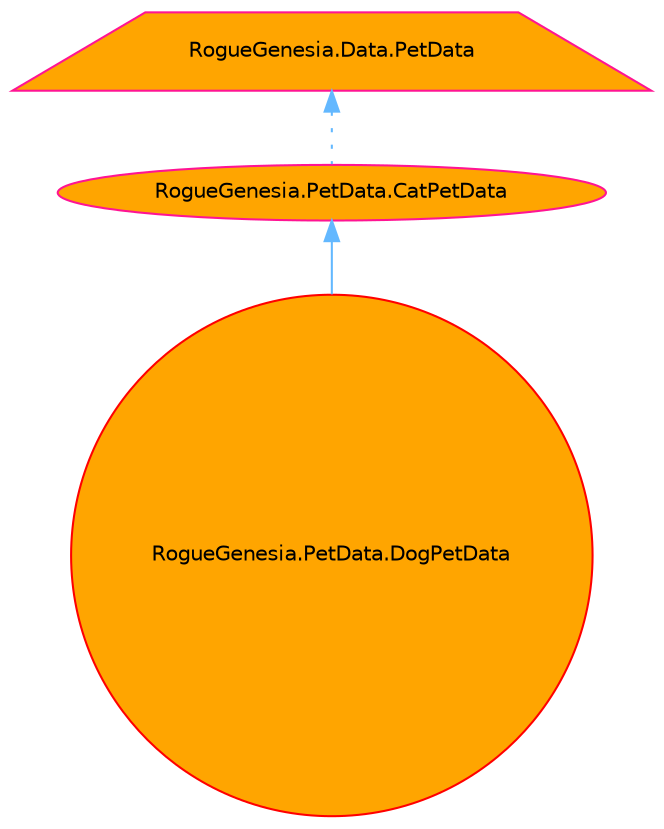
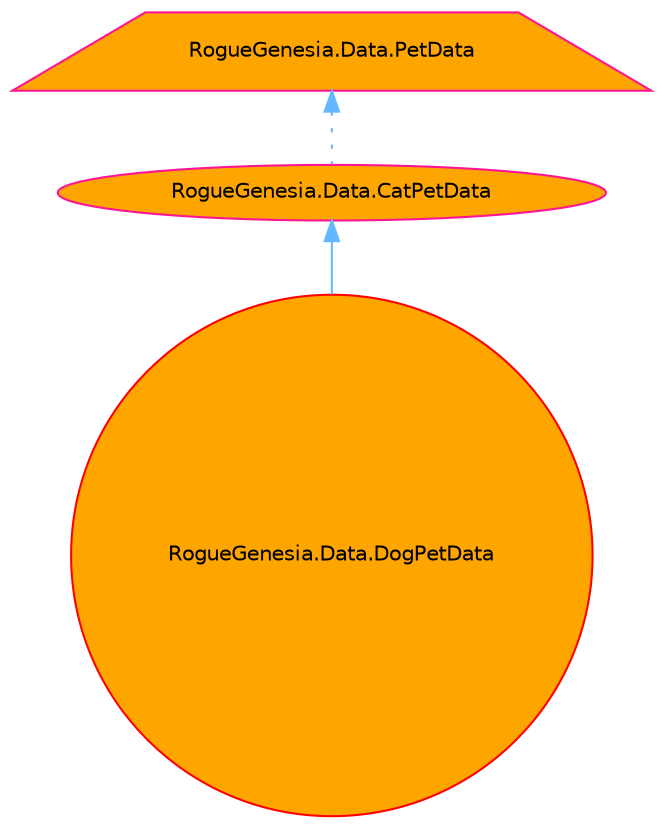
node "RogueGenesia.PetData.CatPetData": label "RogueGenesia.PetData.CatPetData" -> "RogueGenesia.Data.CatPetData"
node "RogueGenesia.PetData.DogPetData": label "RogueGenesia.PetData.DogPetData" -> "RogueGenesia.Data.DogPetData"
